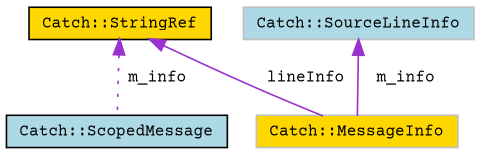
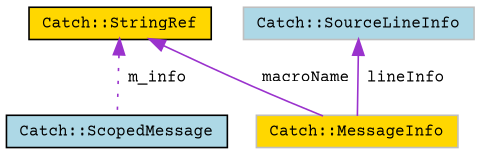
edge "Catch::MessageInfo" -> "Catch::StringRef": label " lineInfo" -> " macroName"
edge "Catch::MessageInfo" -> "Catch::SourceLineInfo": label " m_info" -> " lineInfo"
